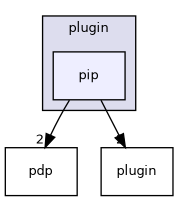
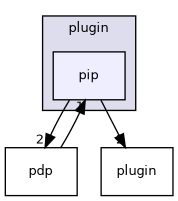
edge "pdp" -> "pip": added
